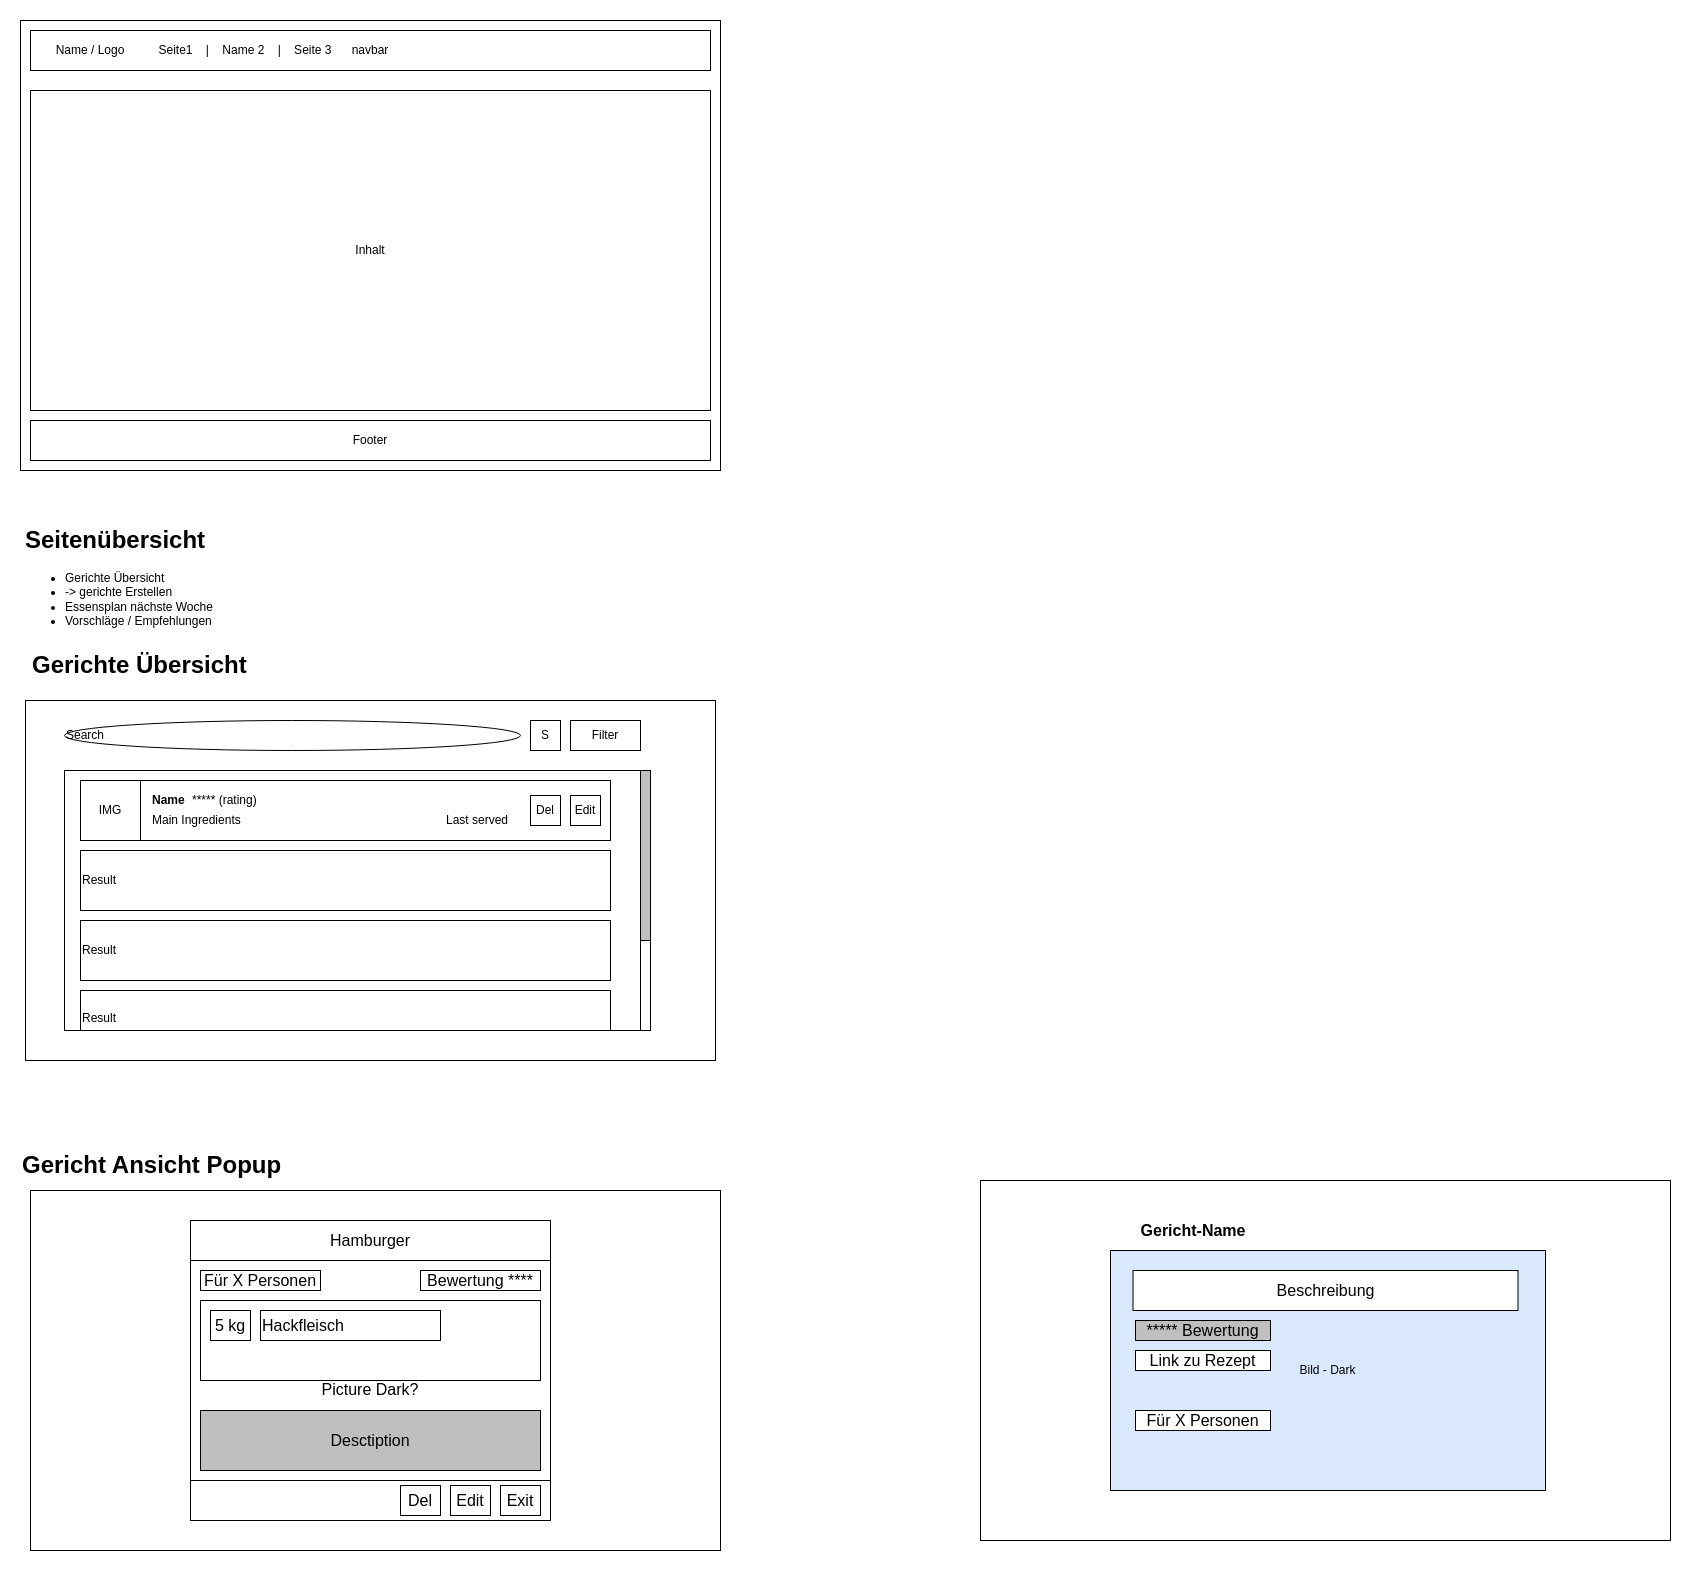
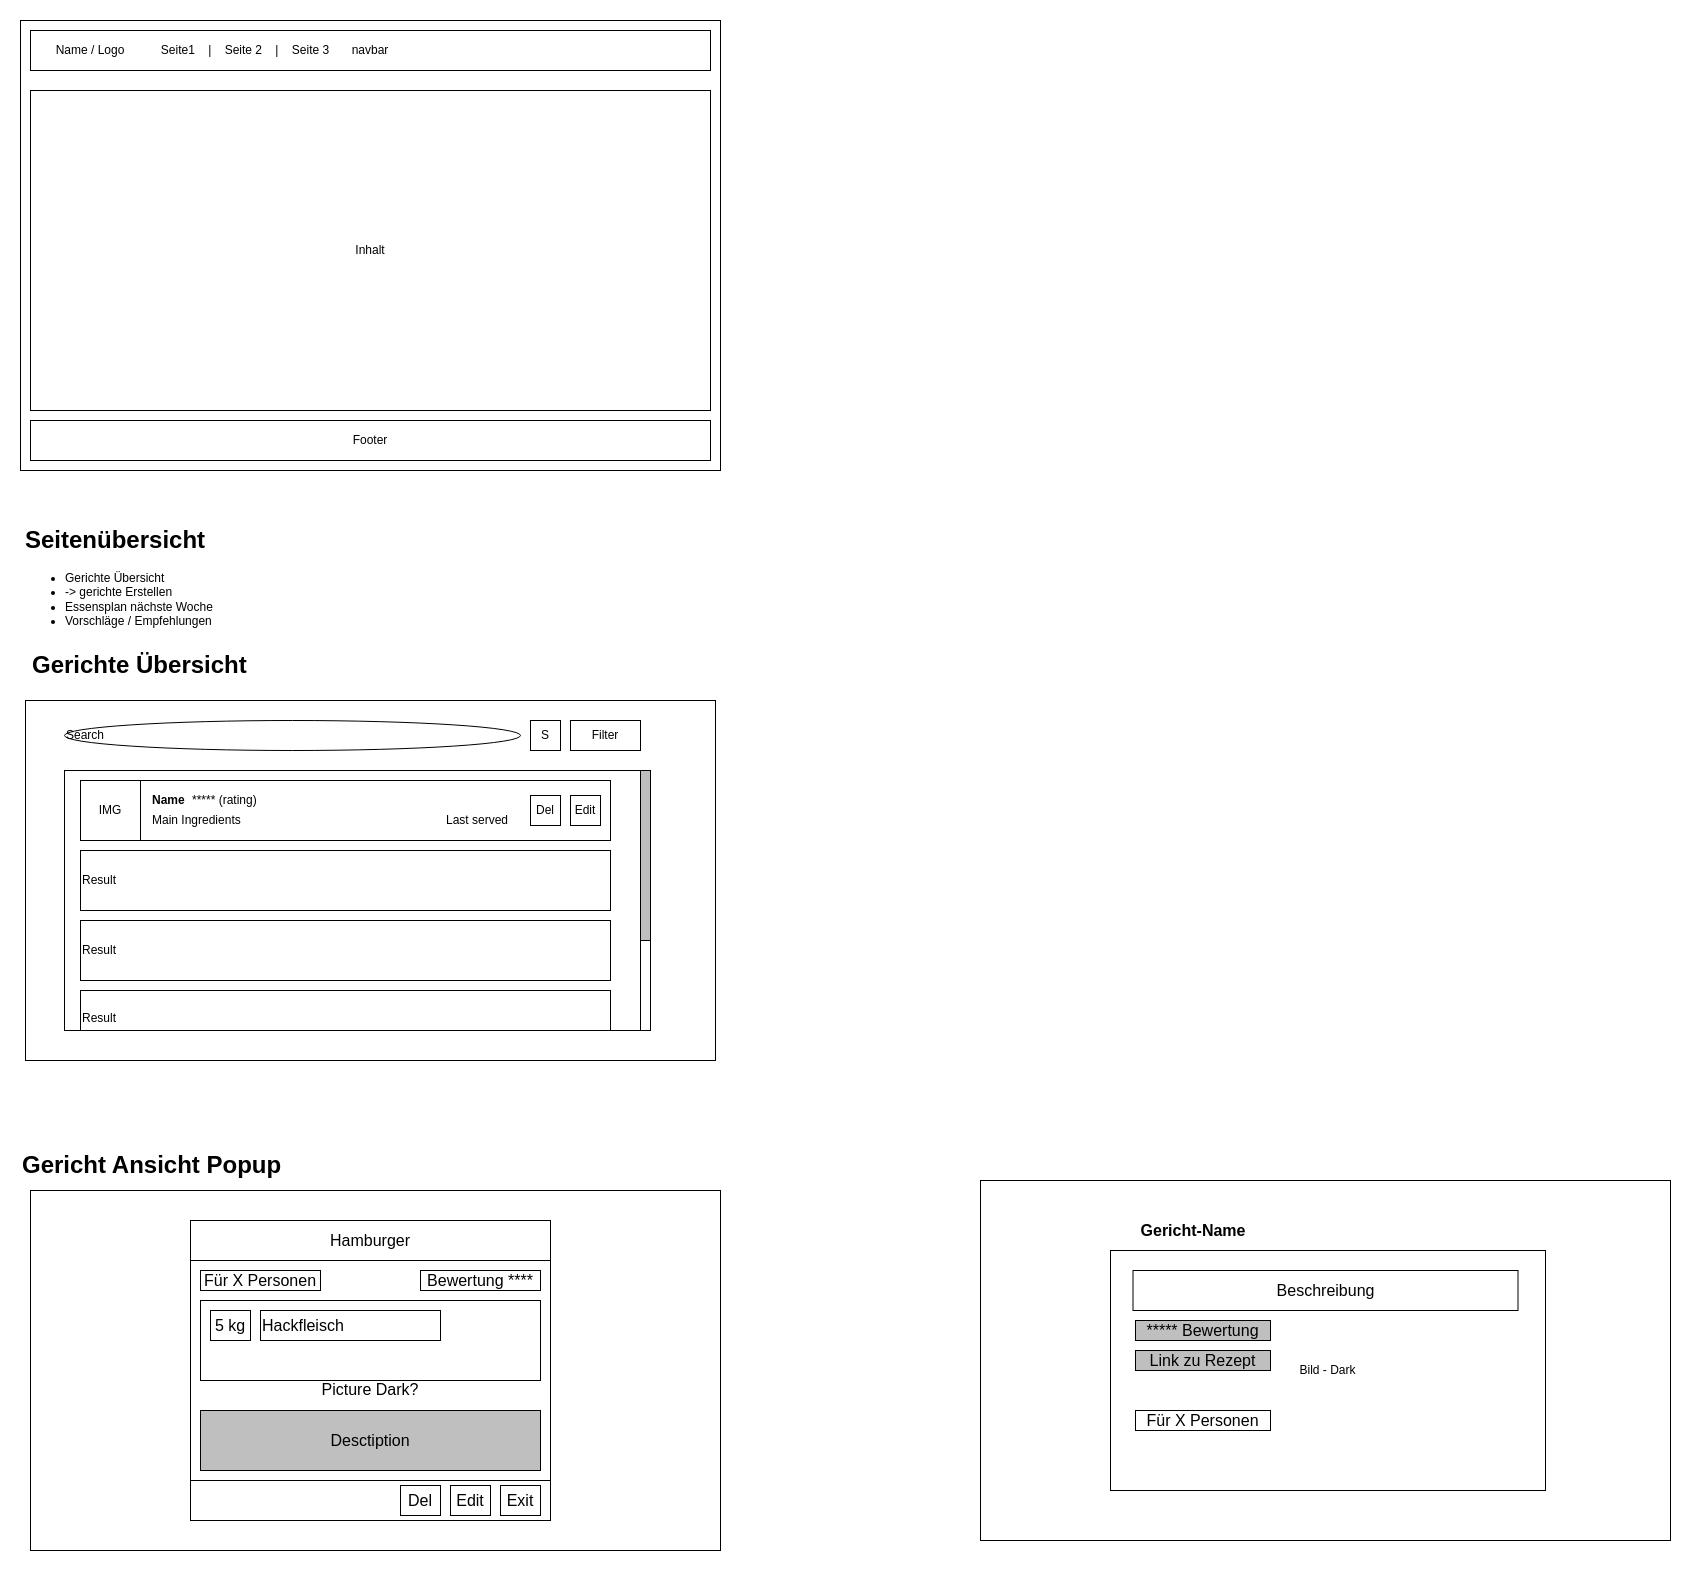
node "Seite1 | Name 2 | Seite 3": label "Seite1 | Name 2 | Seite 3" -> "Seite1 | Seite 2 | Seite 3"
node "Link zu Rezept": fillcolor #ffffff -> #bfbfbf
node "Bild - Dark": fillcolor #dae8fc -> #ffffff
